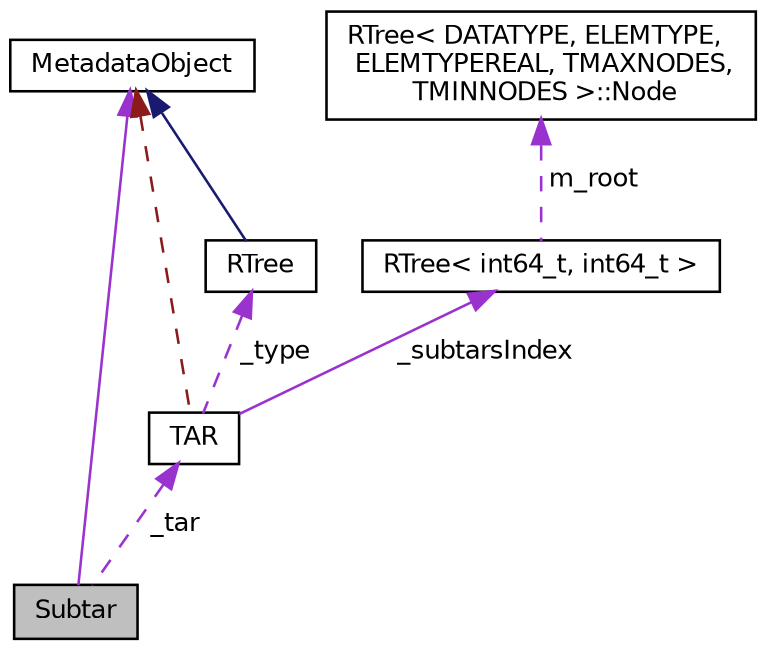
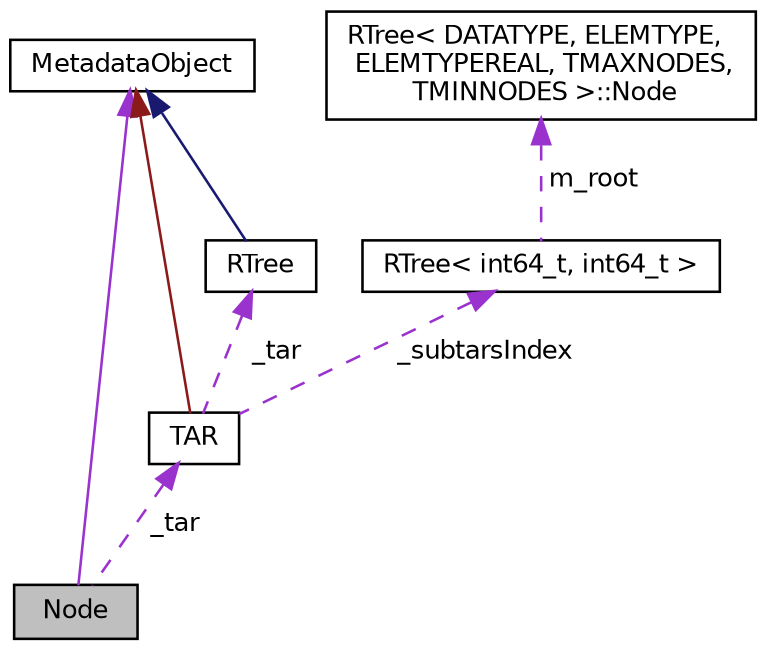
edge "TAR" -> "MetadataObject": style dashed -> solid
edge "TAR" -> "RTree": label " _type" -> " _tar"
edge "TAR" -> "RTree< int64_t, int64_t >": style solid -> dashed
node "Subtar": label "Subtar" -> "Node"
